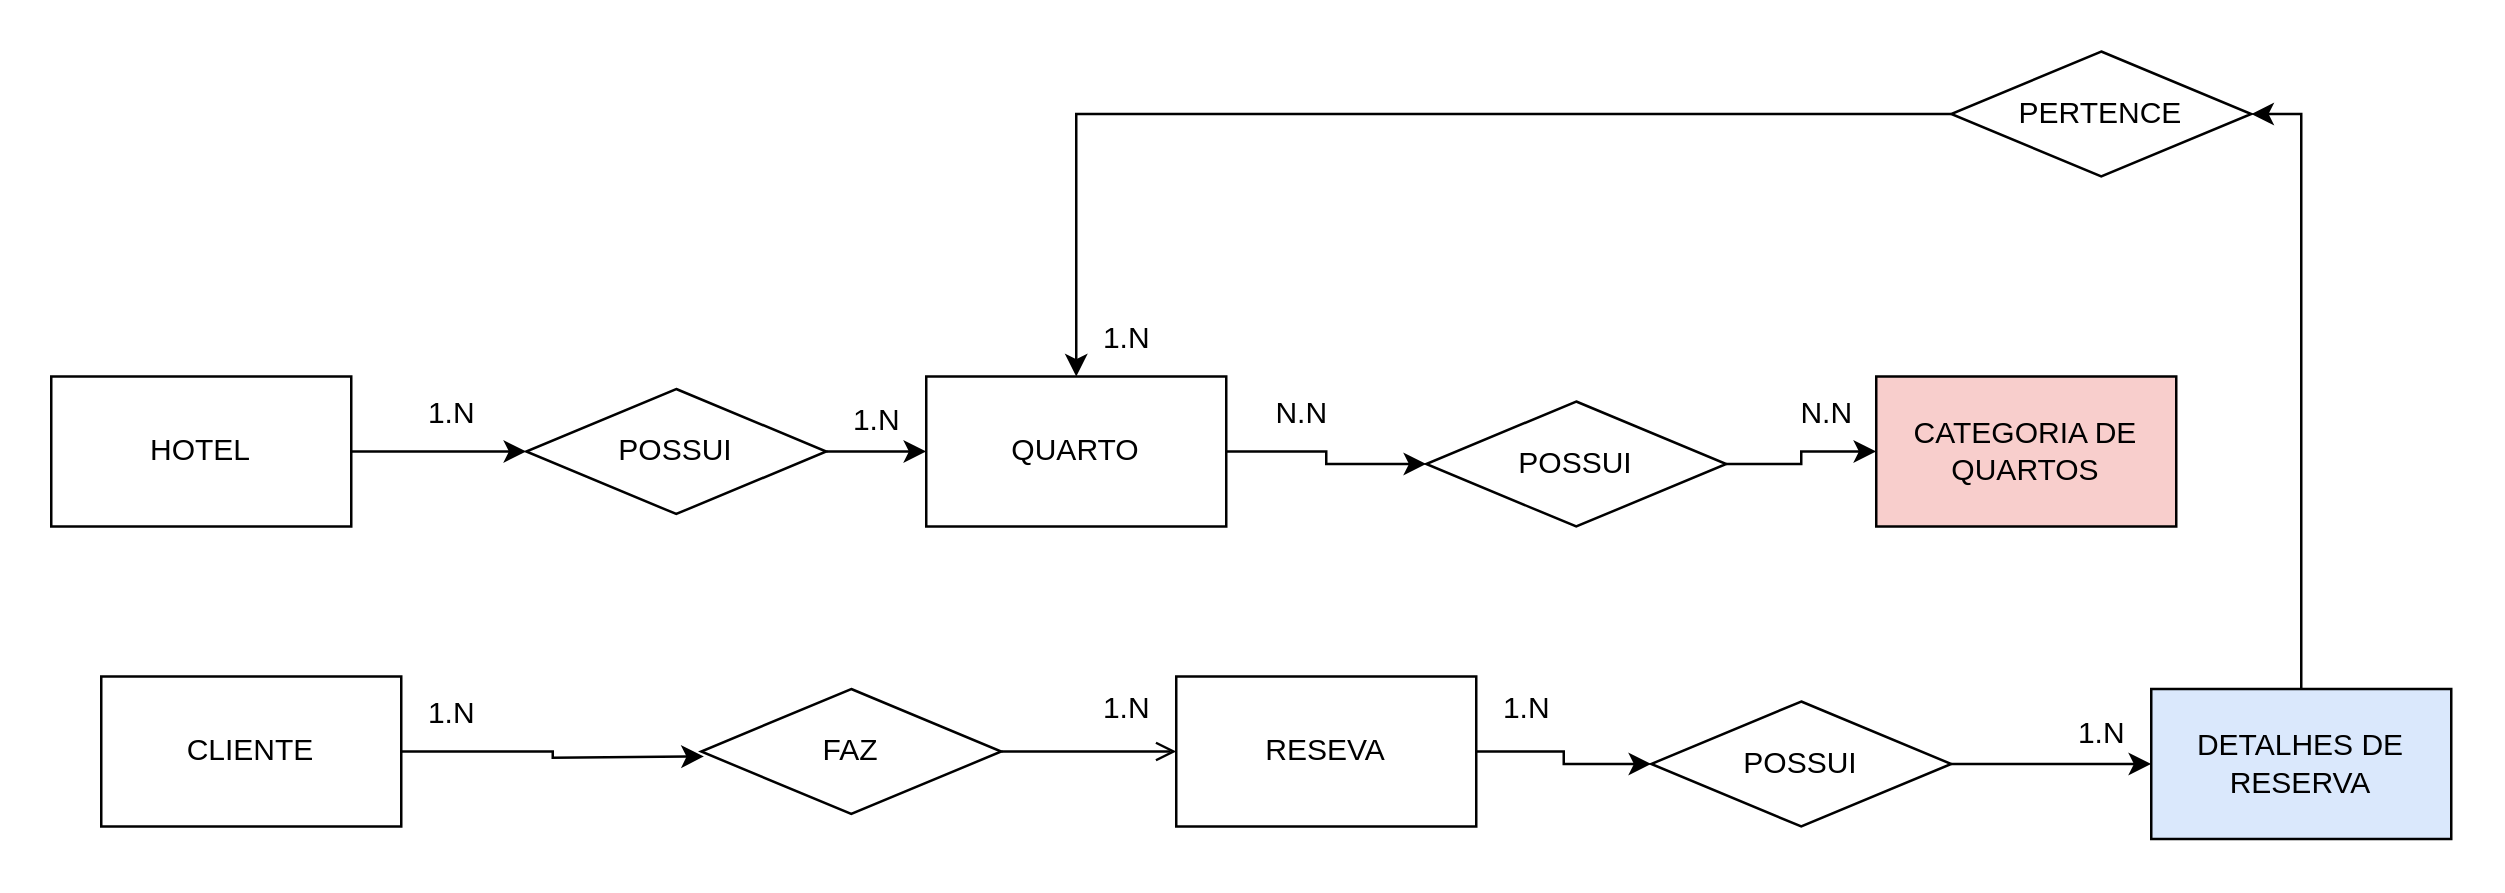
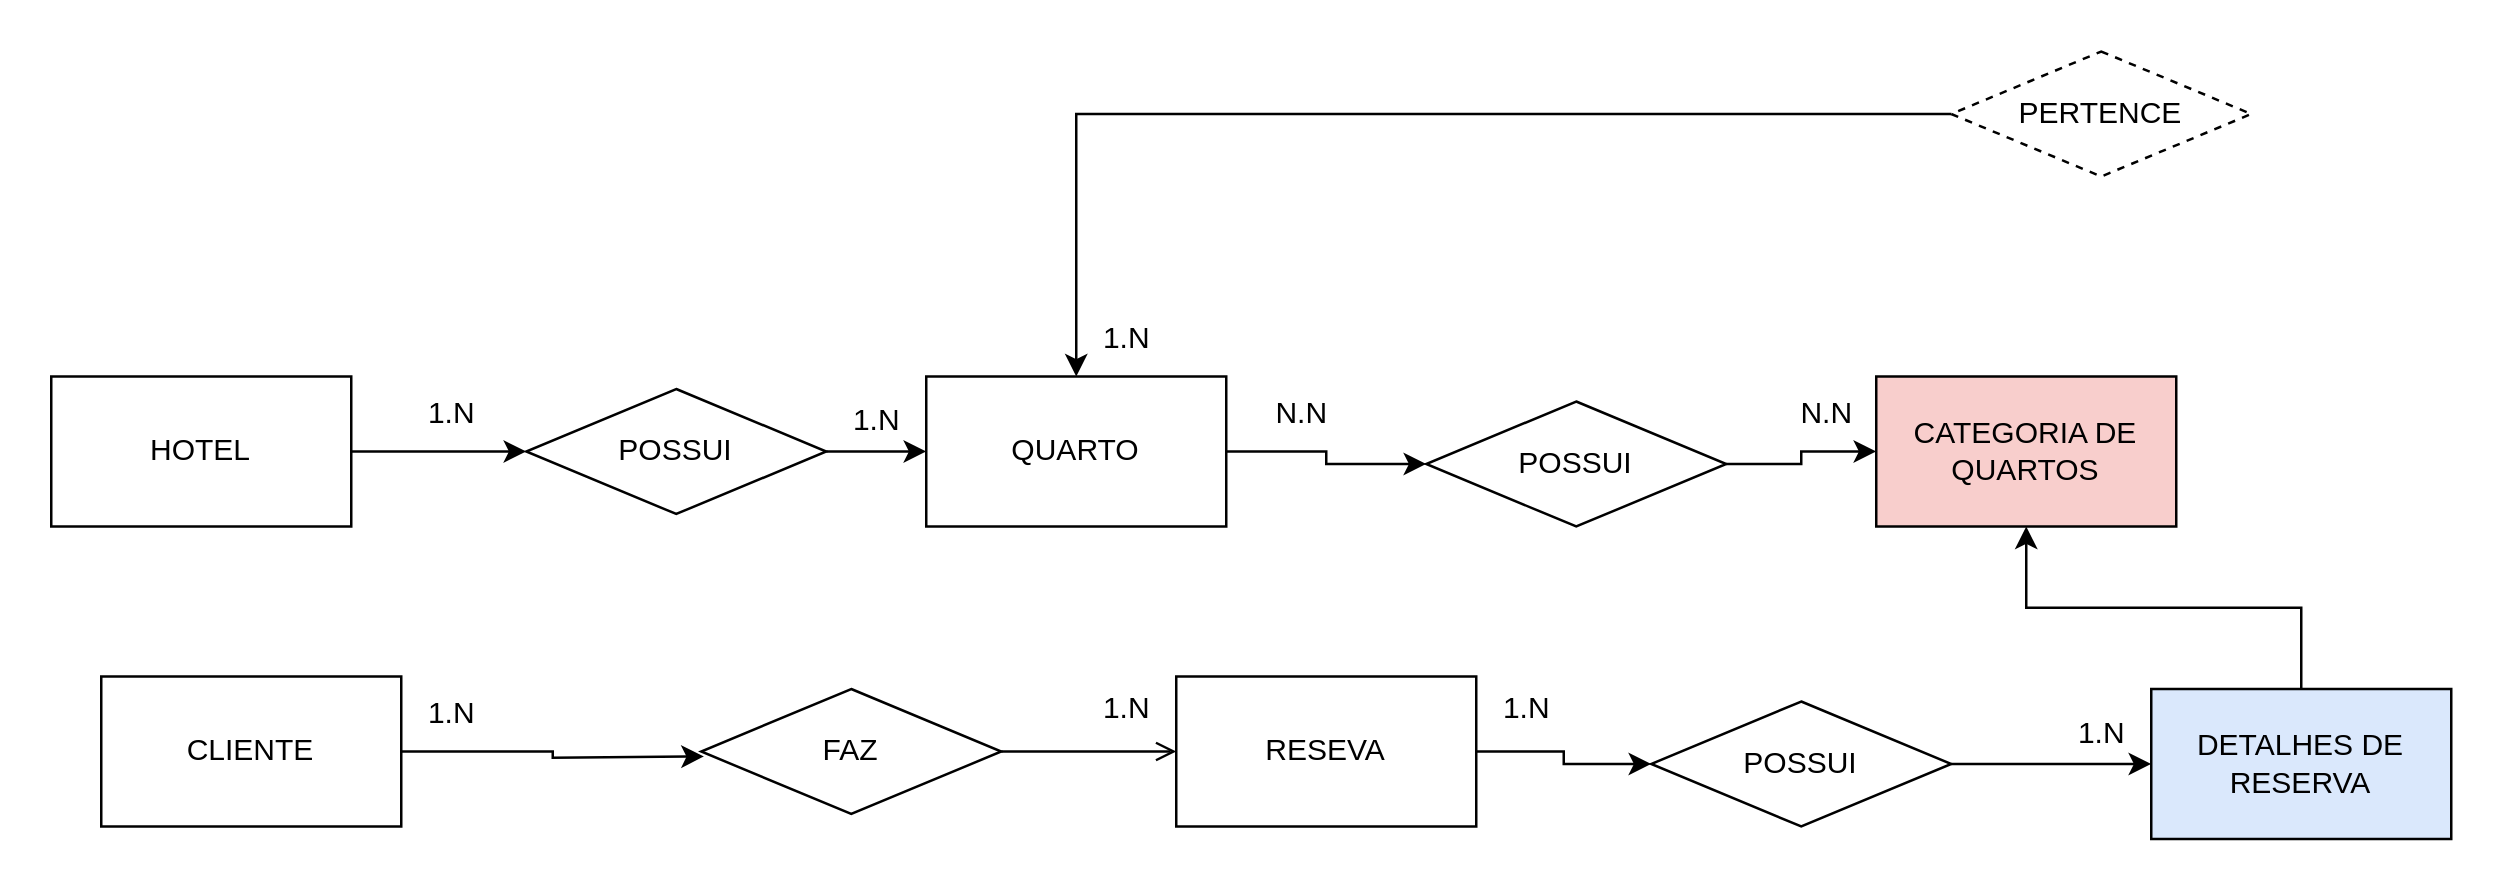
node "PERTENCE": style solid -> dashed
edge "DETALHES DE RESERVA" -> "PERTENCE": now "DETALHES DE RESERVA" -> "CATEGORIA DE QUARTOS"
